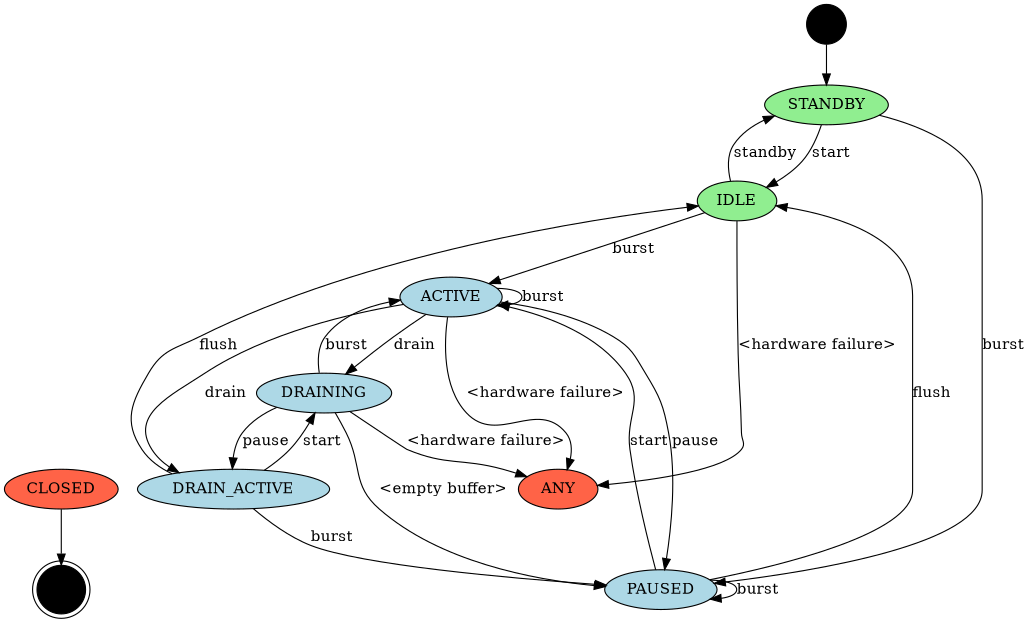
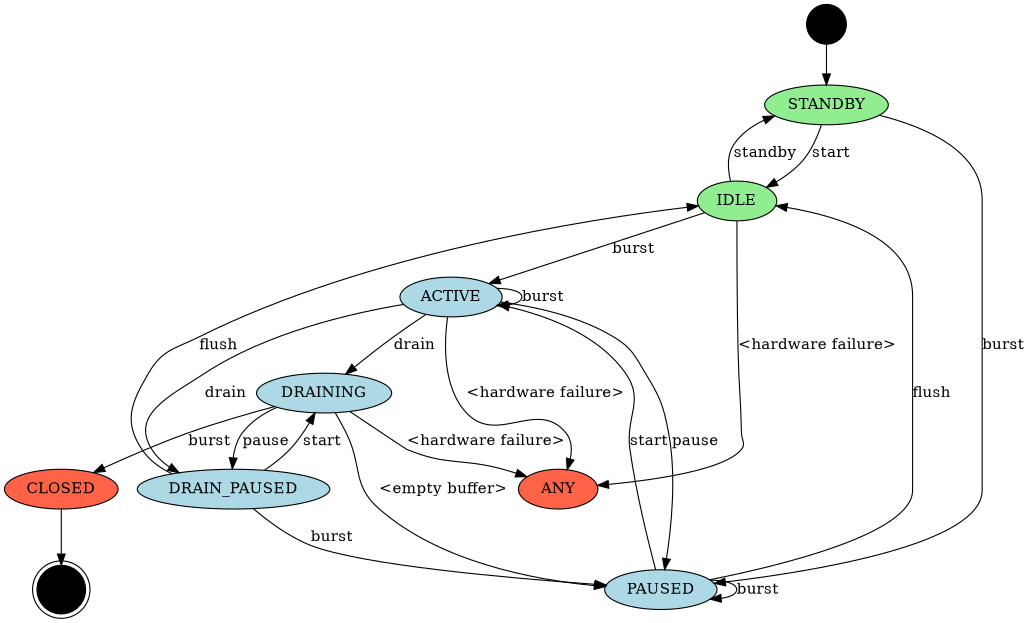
edge "DRAINING" -> "ACTIVE": now "DRAINING" -> "CLOSED"
node "DRAIN_ACTIVE": label "DRAIN_ACTIVE" -> "DRAIN_PAUSED"
